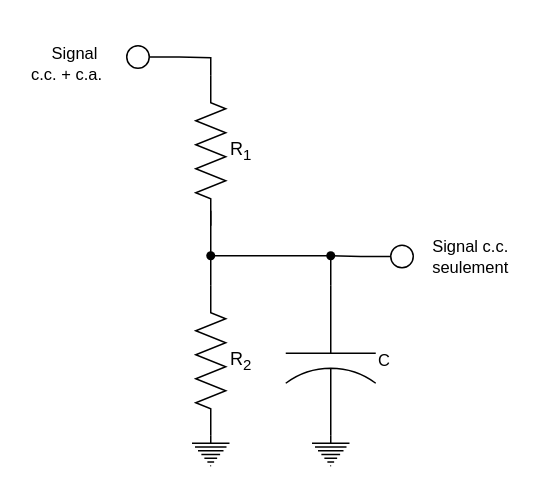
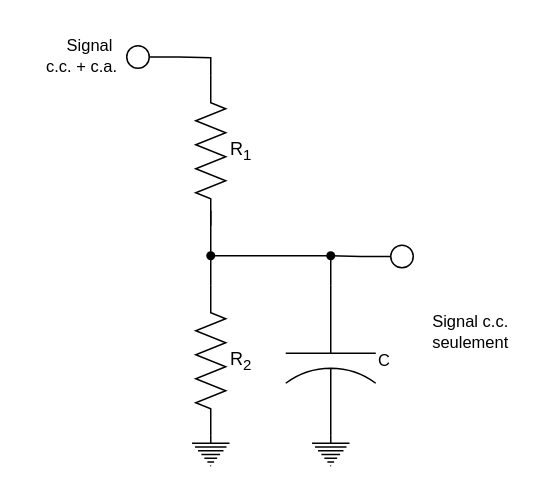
node "Signal c.c. + c.a.": moved (61, 63) -> (76, 56)
node "Signal c.c. seulement": moved (473, 257) -> (473, 332)
